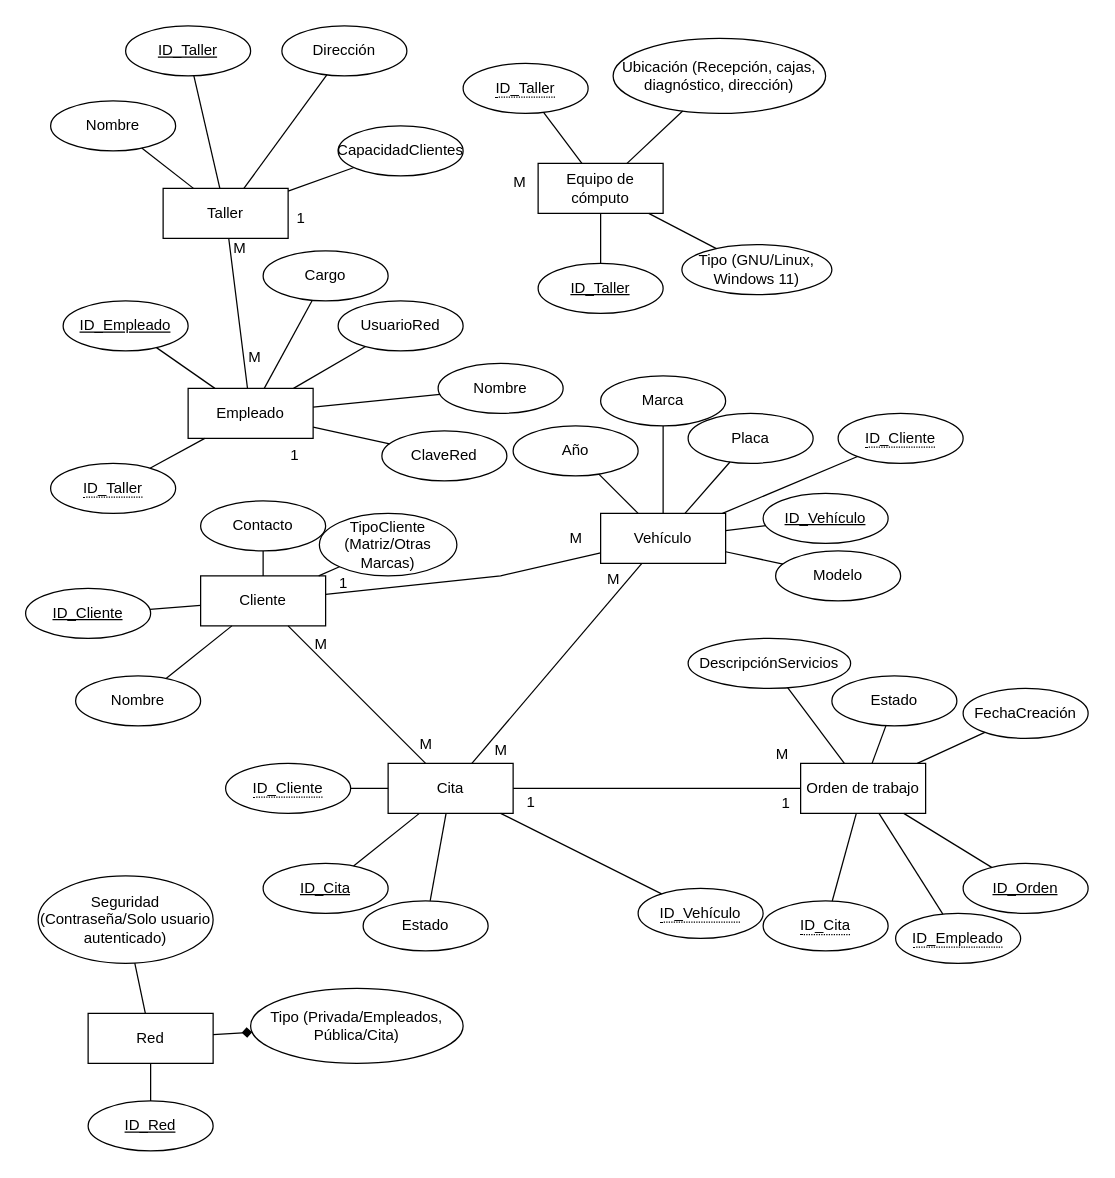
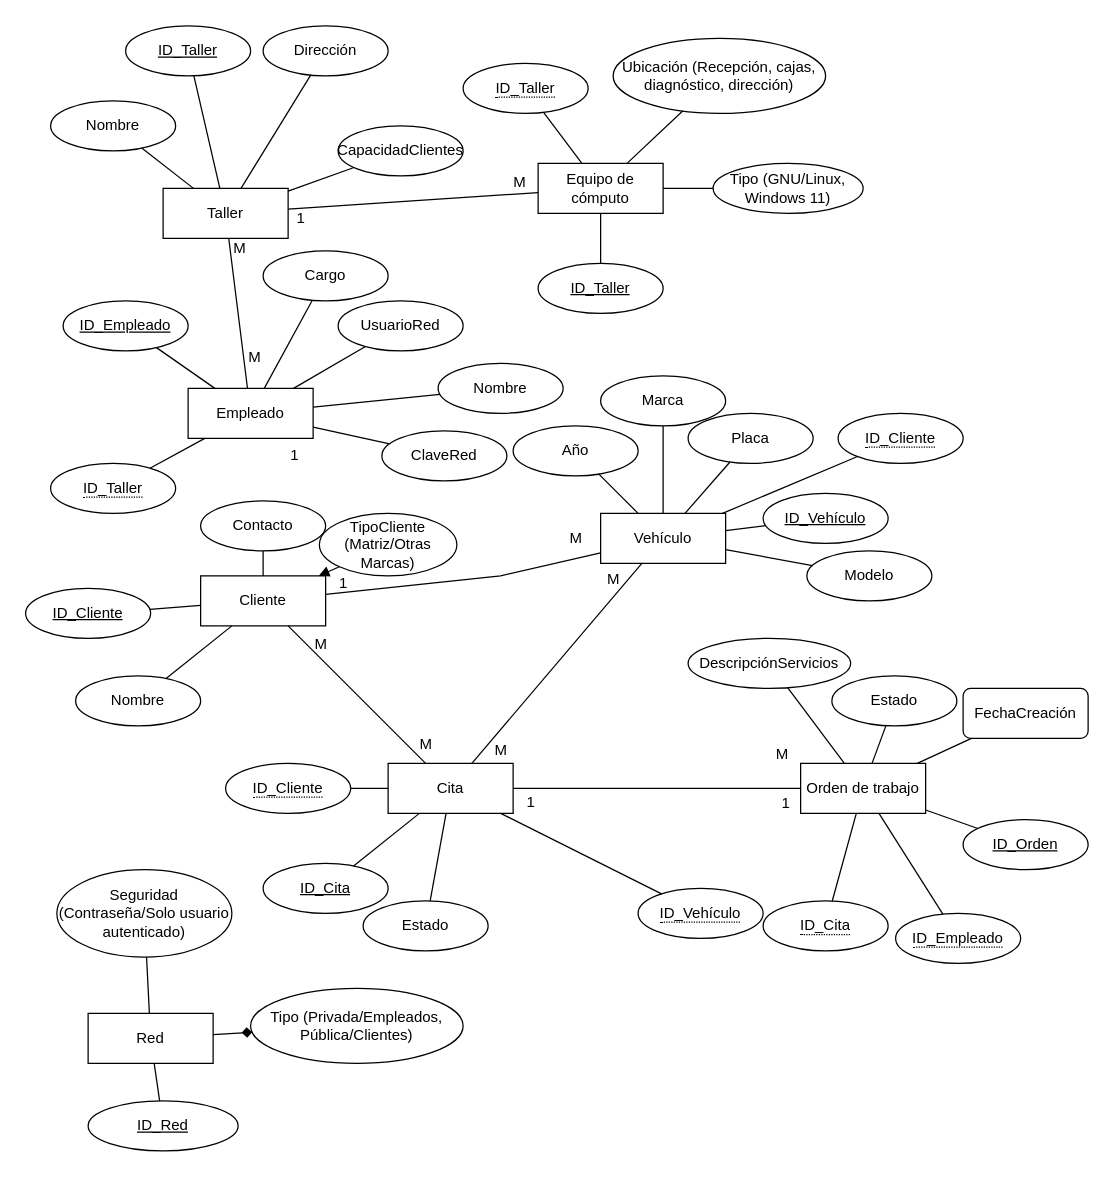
node "Dirección": moved (344, 51) -> (326, 51)
edge "Equipo de cómputo" -- "Taller": added
node "Tipo (GNU/Linux, Windows 11)": moved (757, 269) -> (788, 188)
edge "TipoCliente (Matriz/Otras Marcas)" -- "Cliente": arrowhead none -> block
node "Modelo": moved (838, 576) -> (869, 576)
node "FechaCreación": shape ellipse -> rounded rectangle
node "ID_Orden": moved (1026, 888) -> (1026, 844)
node "Seguridad (Contraseña/Solo usuario autenticado)": moved (126, 919) -> (144, 913)
node "Tipo (Privada/Empleados, Pública/Cita)": label "Tipo (Privada/Empleados, Pública/Cita)" -> "Tipo (Privada/Empleados, Pública/Clientes)"
node "ID_Red": size 125x50 -> 150x50
